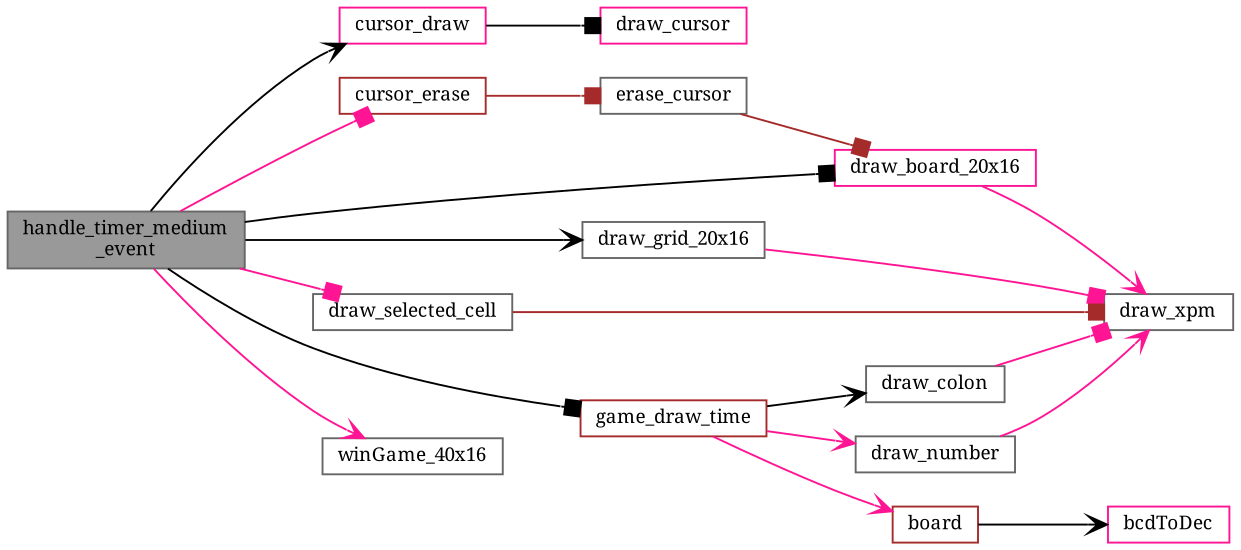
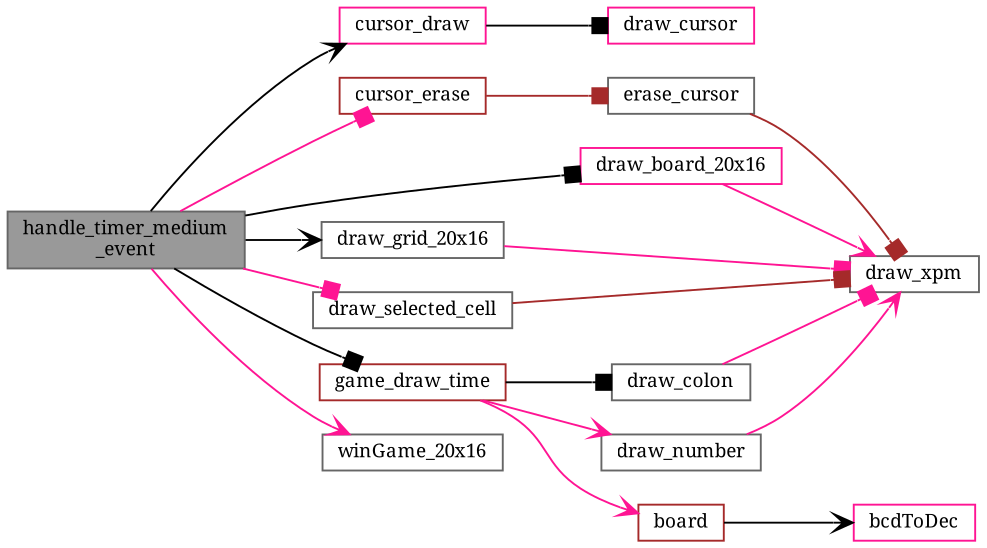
edge "erase_cursor" -> "draw_board_20x16": now "erase_cursor" -> "draw_xpm"
edge "game_draw_time" -> "draw_colon": arrowhead vee -> box
node "winGame_40x16": label "winGame_40x16" -> "winGame_20x16"
